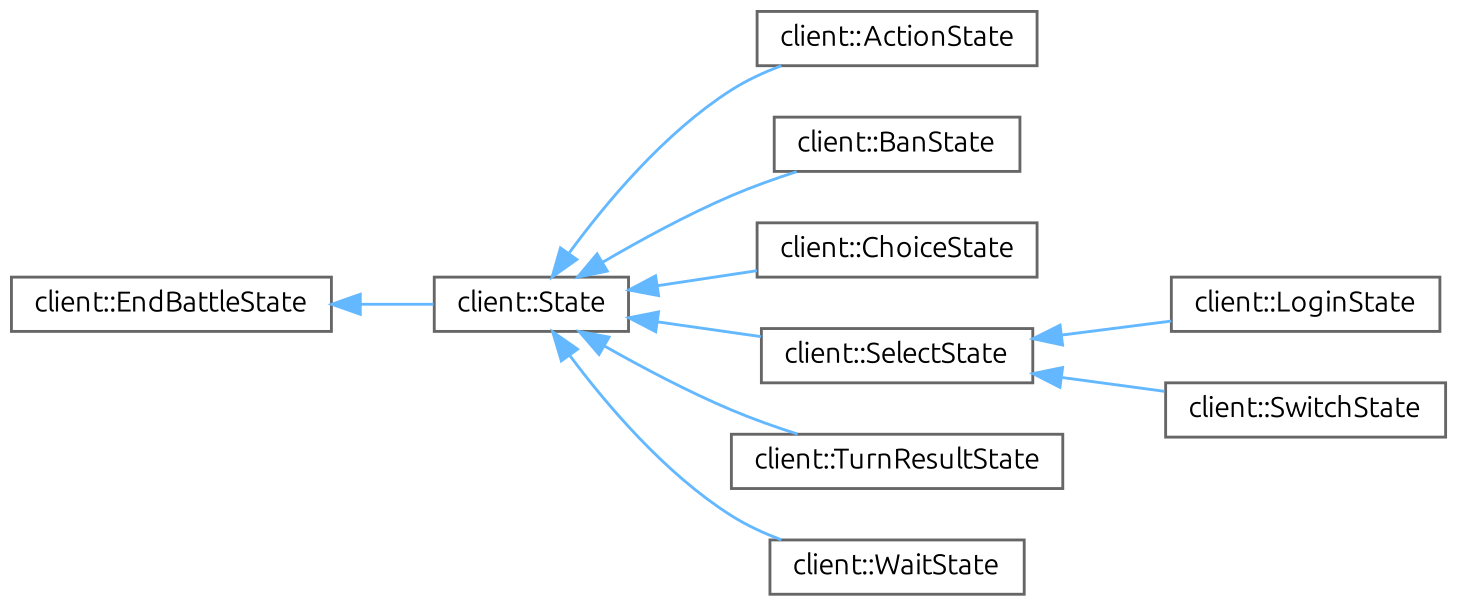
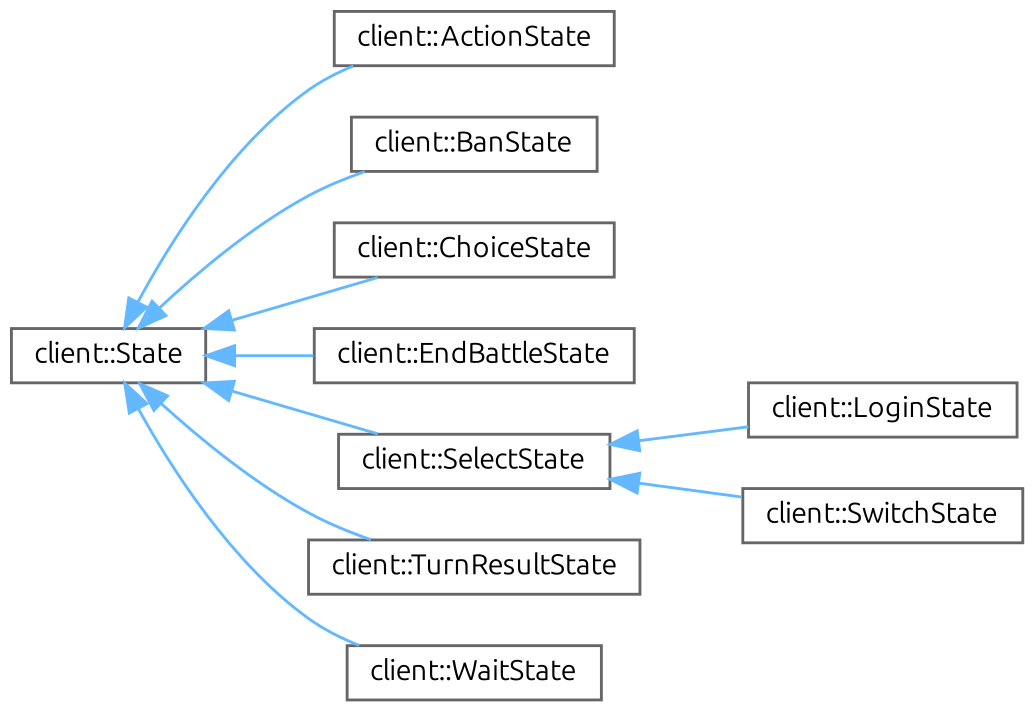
edge "client::State" -> "client::EndBattleState": reversed
